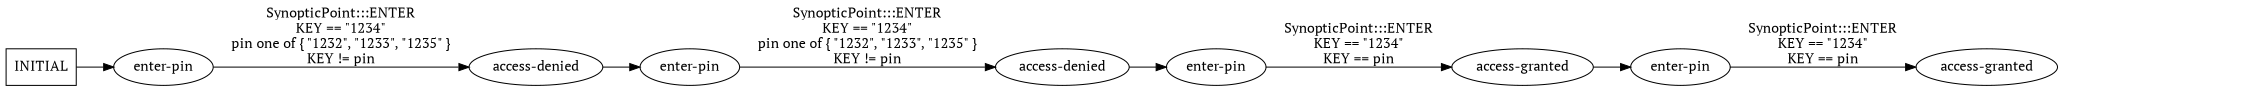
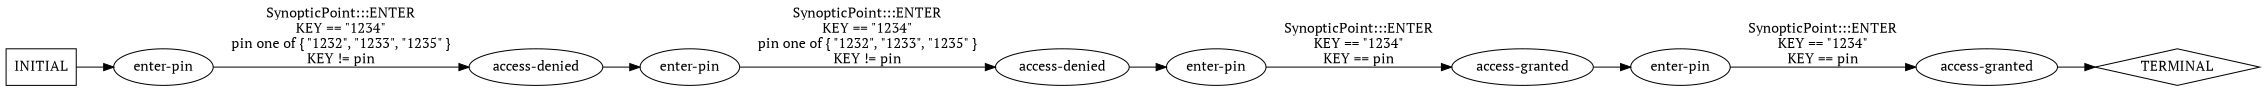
node "TERMINAL": added
